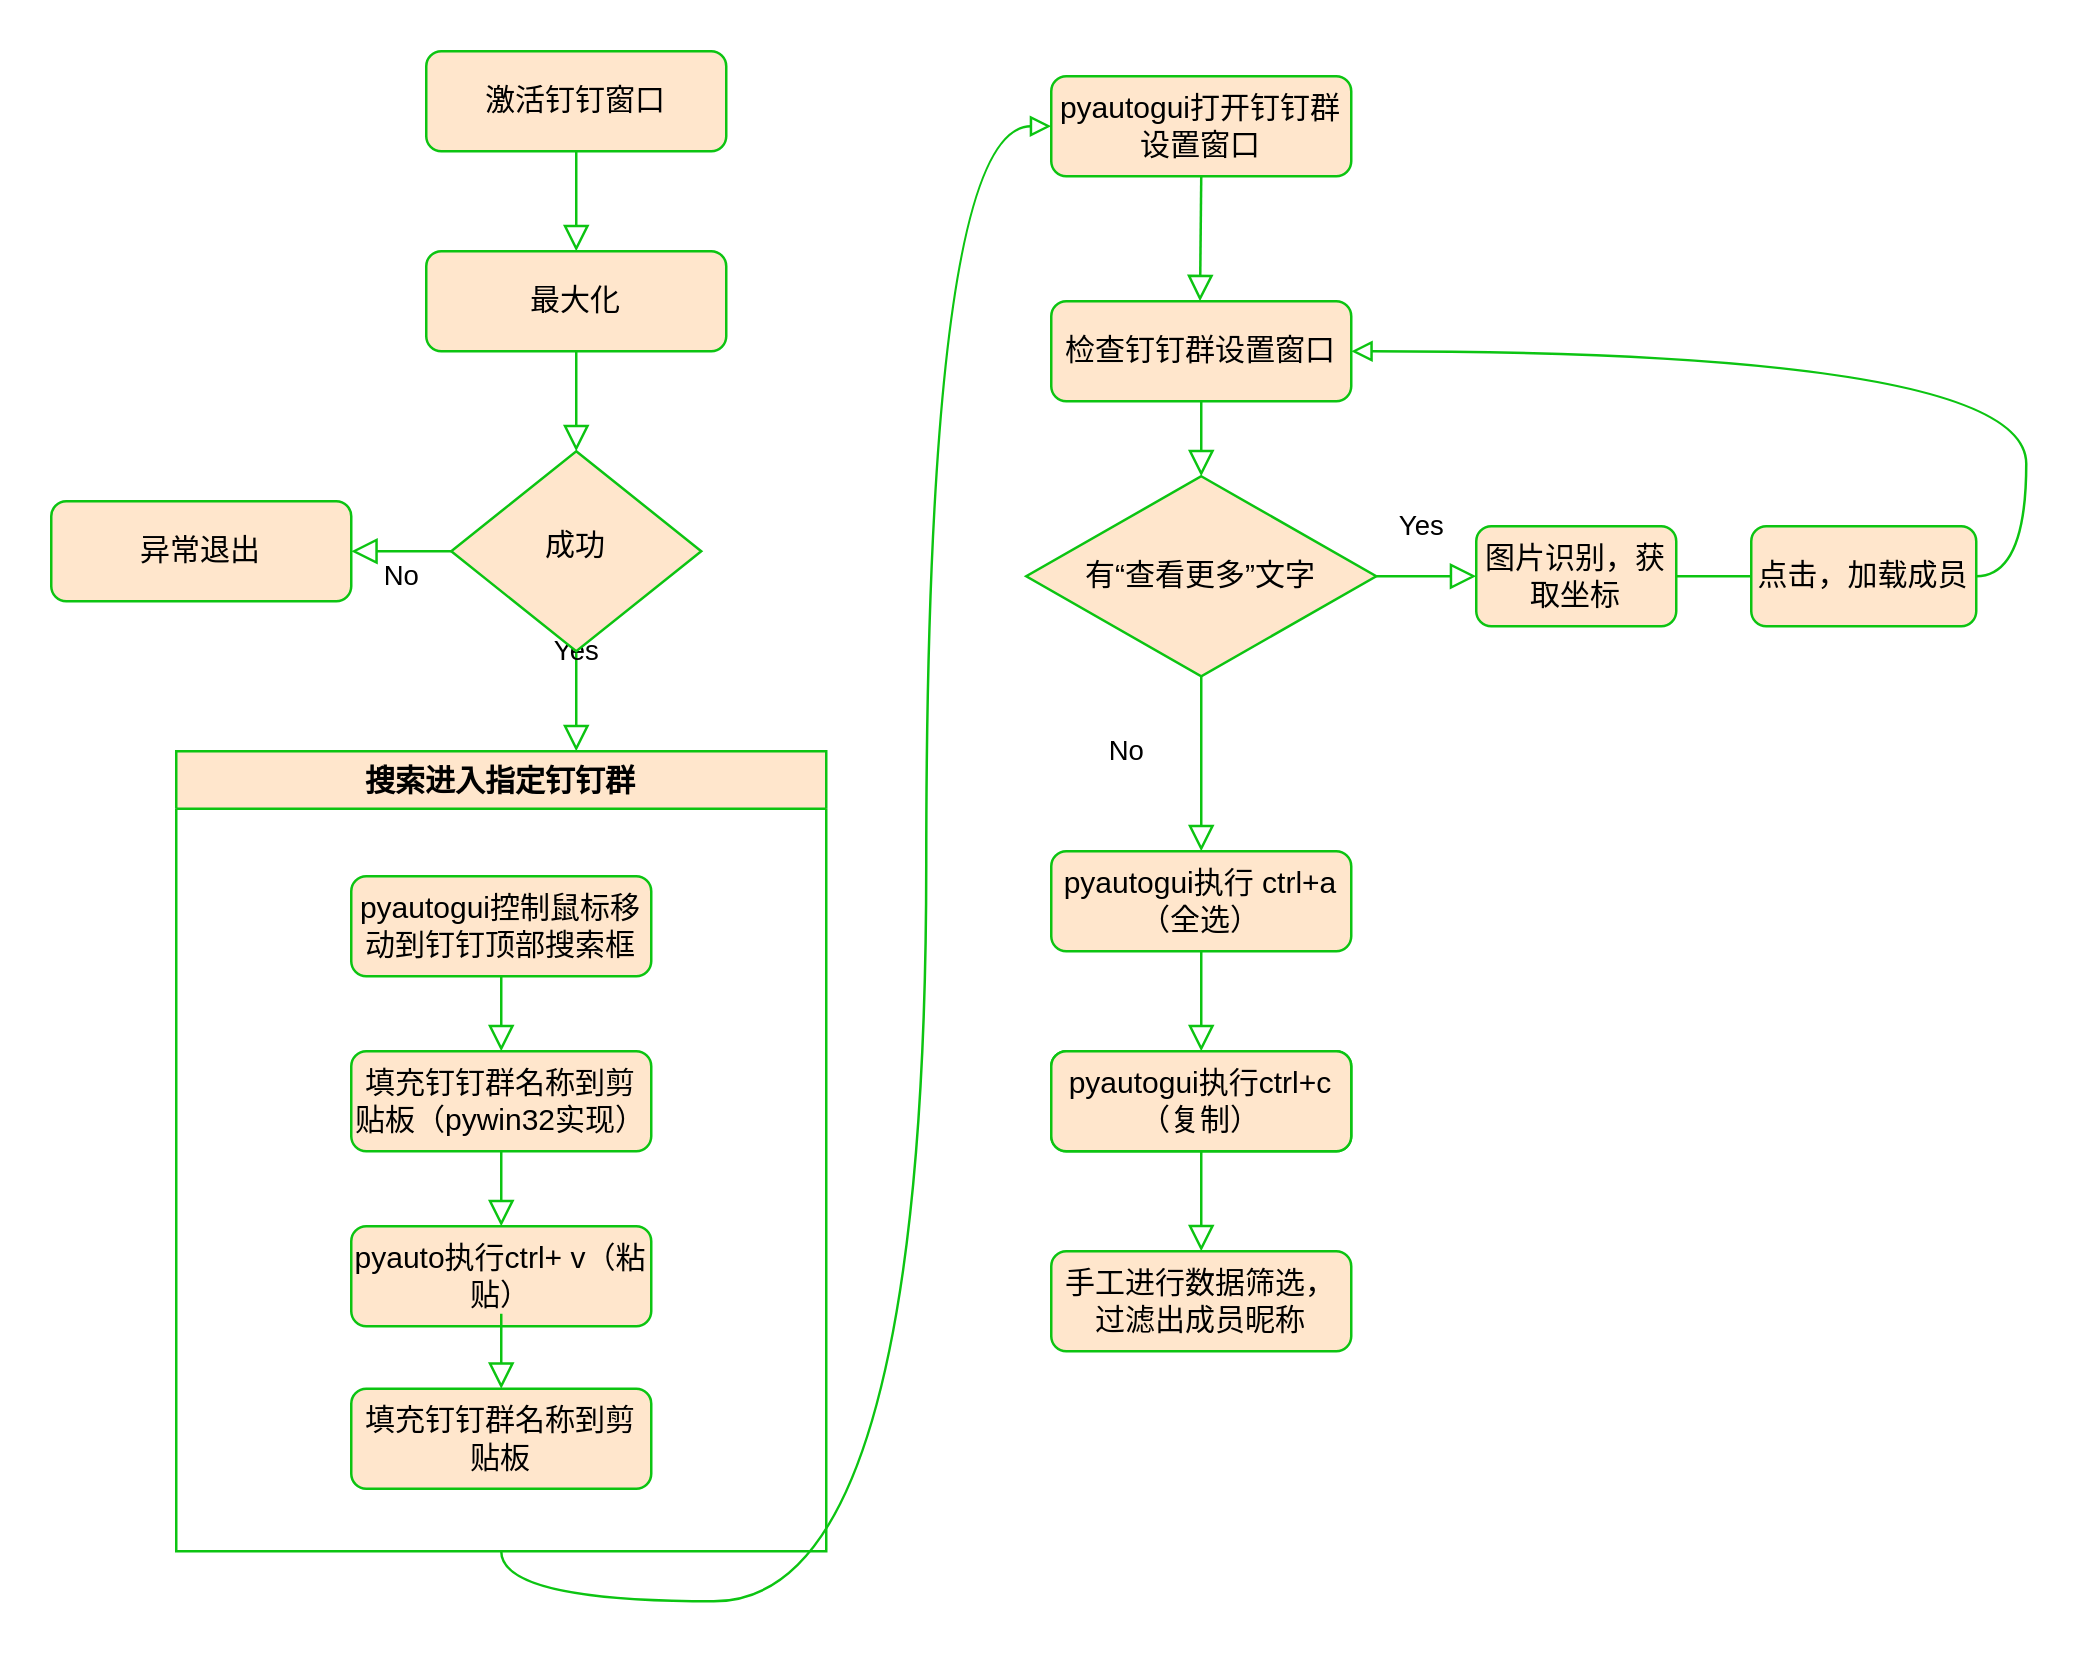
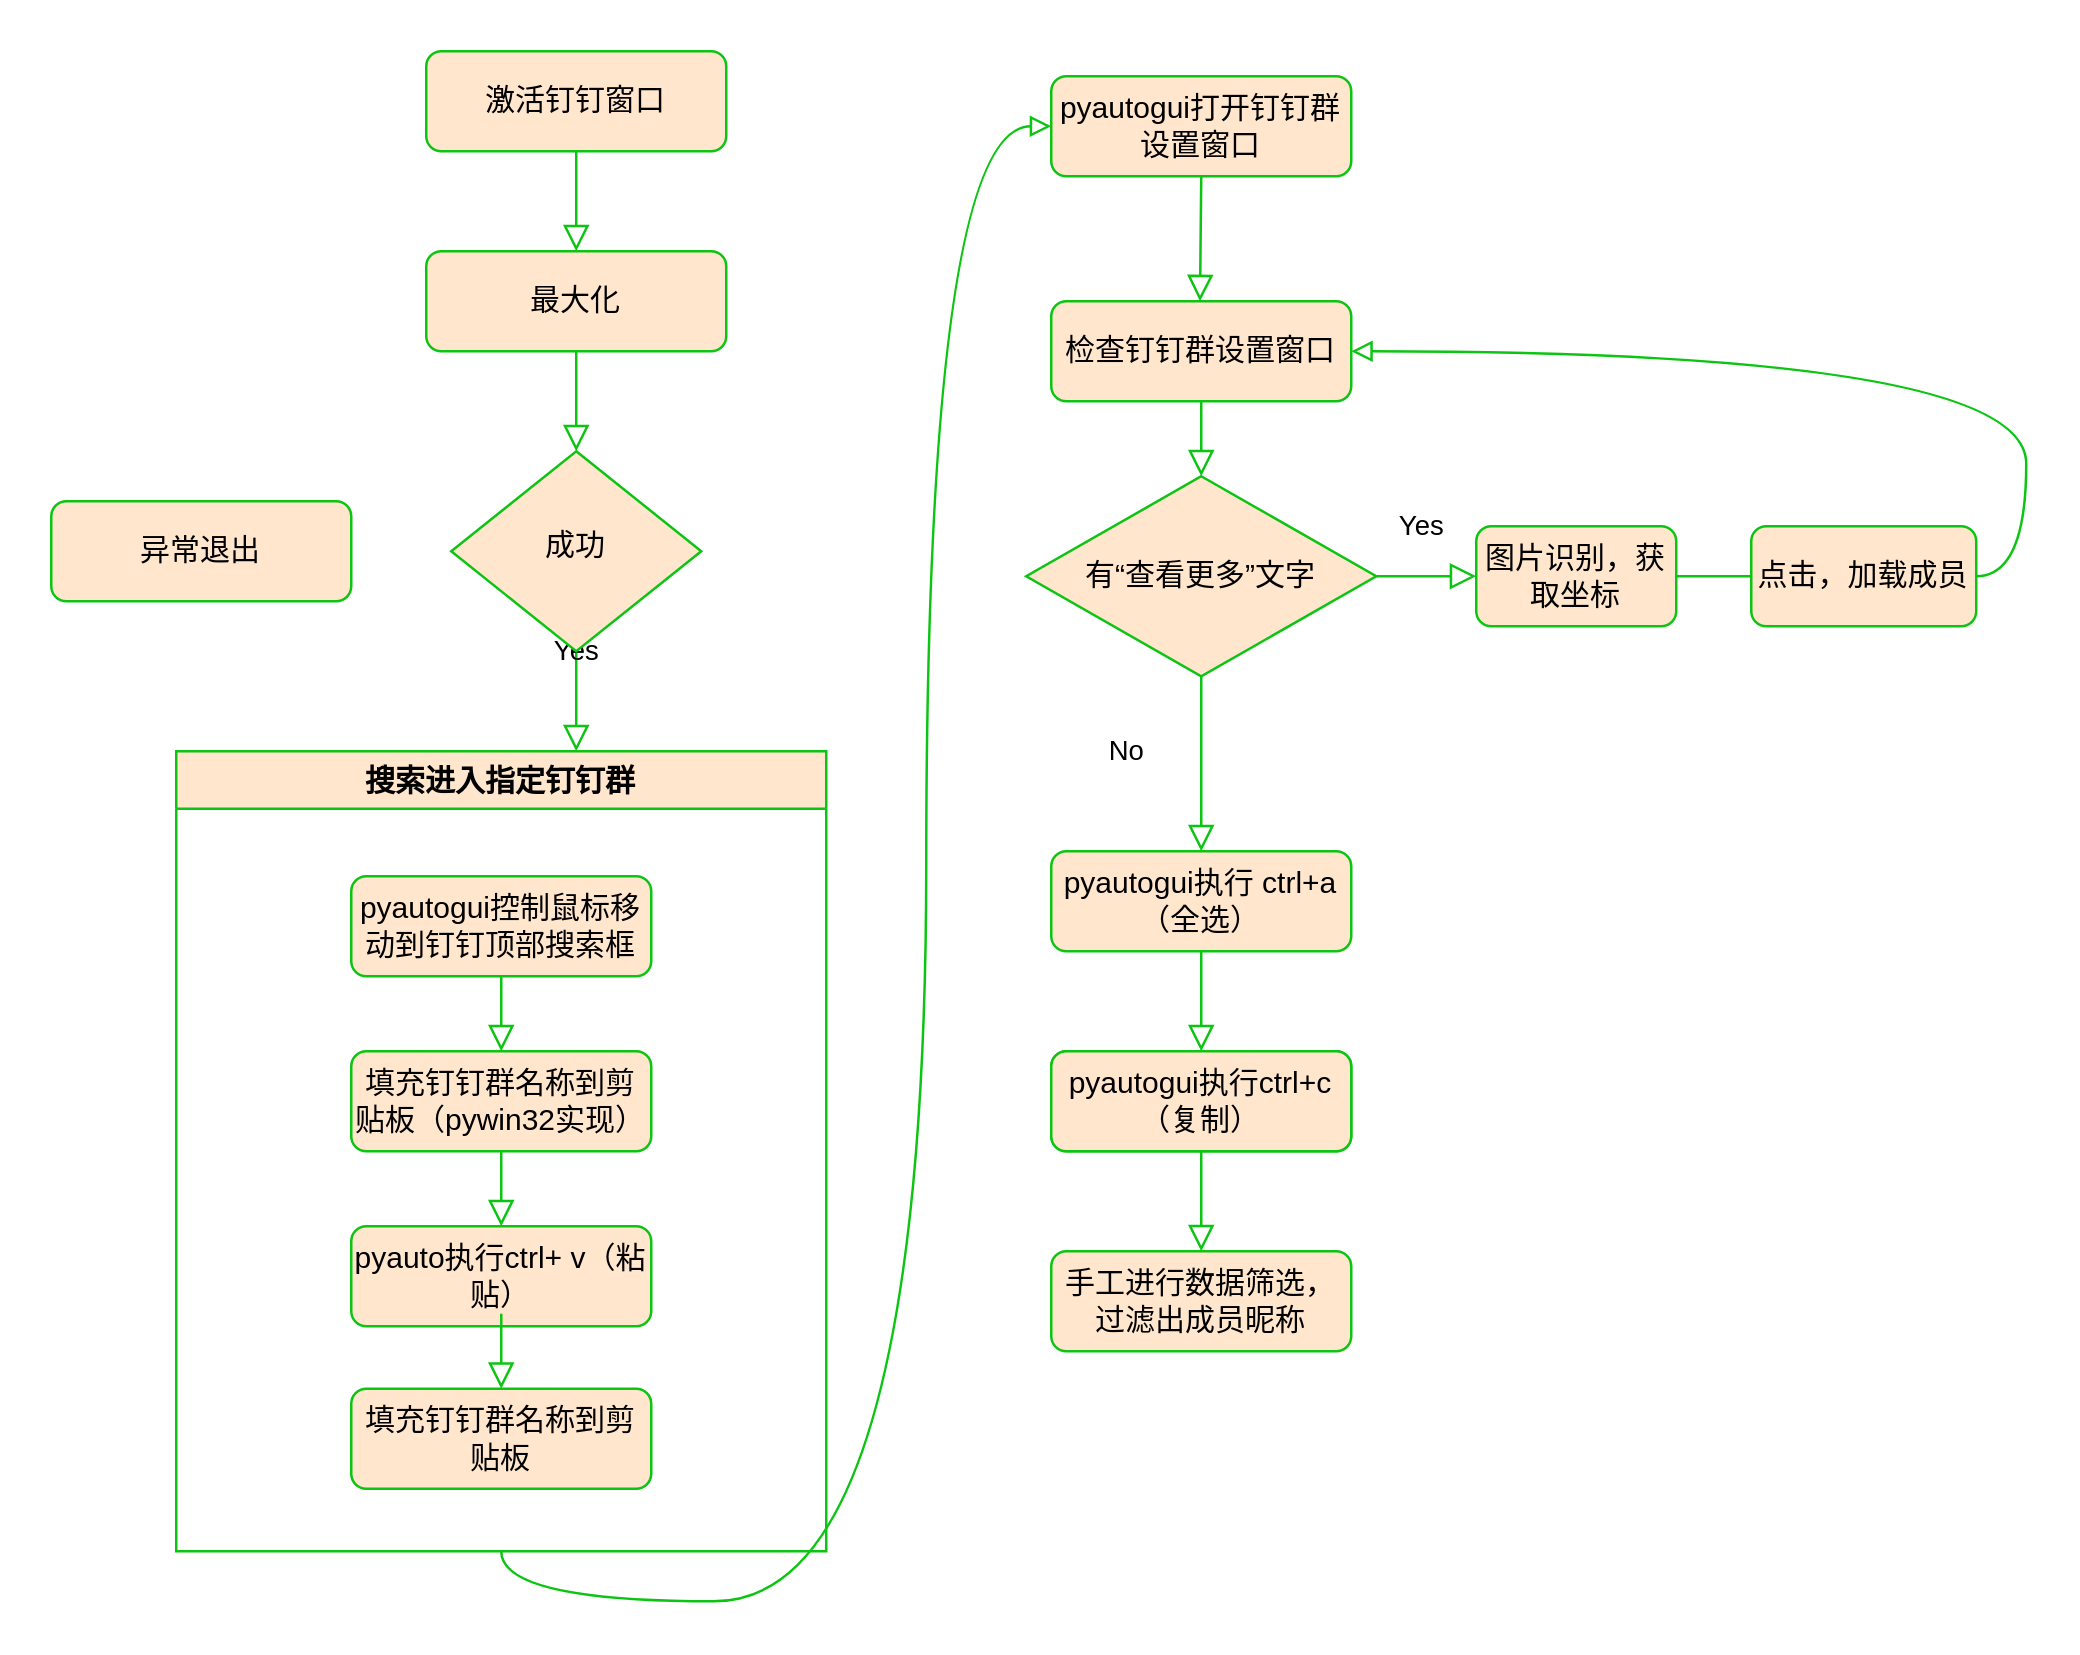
edge "成功" -> "异常退出": removed, label "No"
